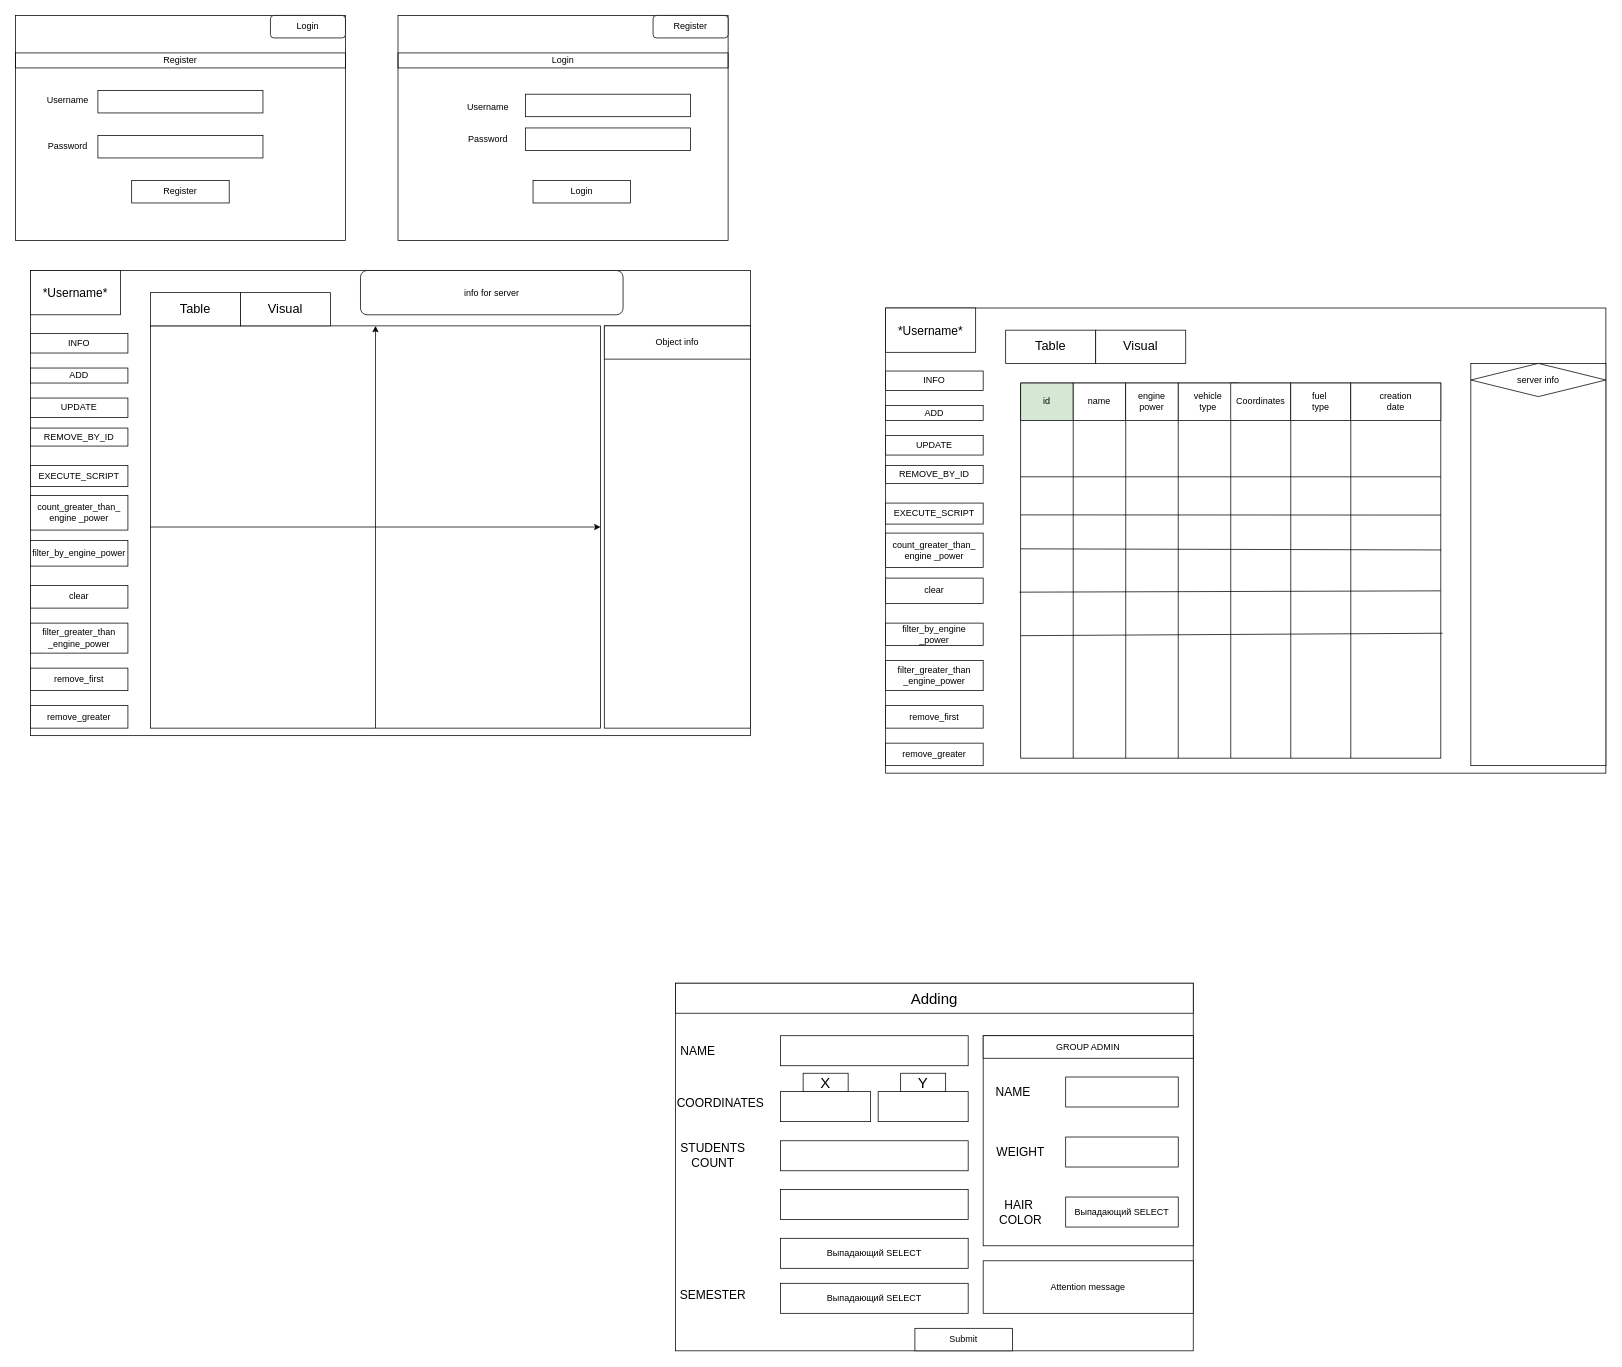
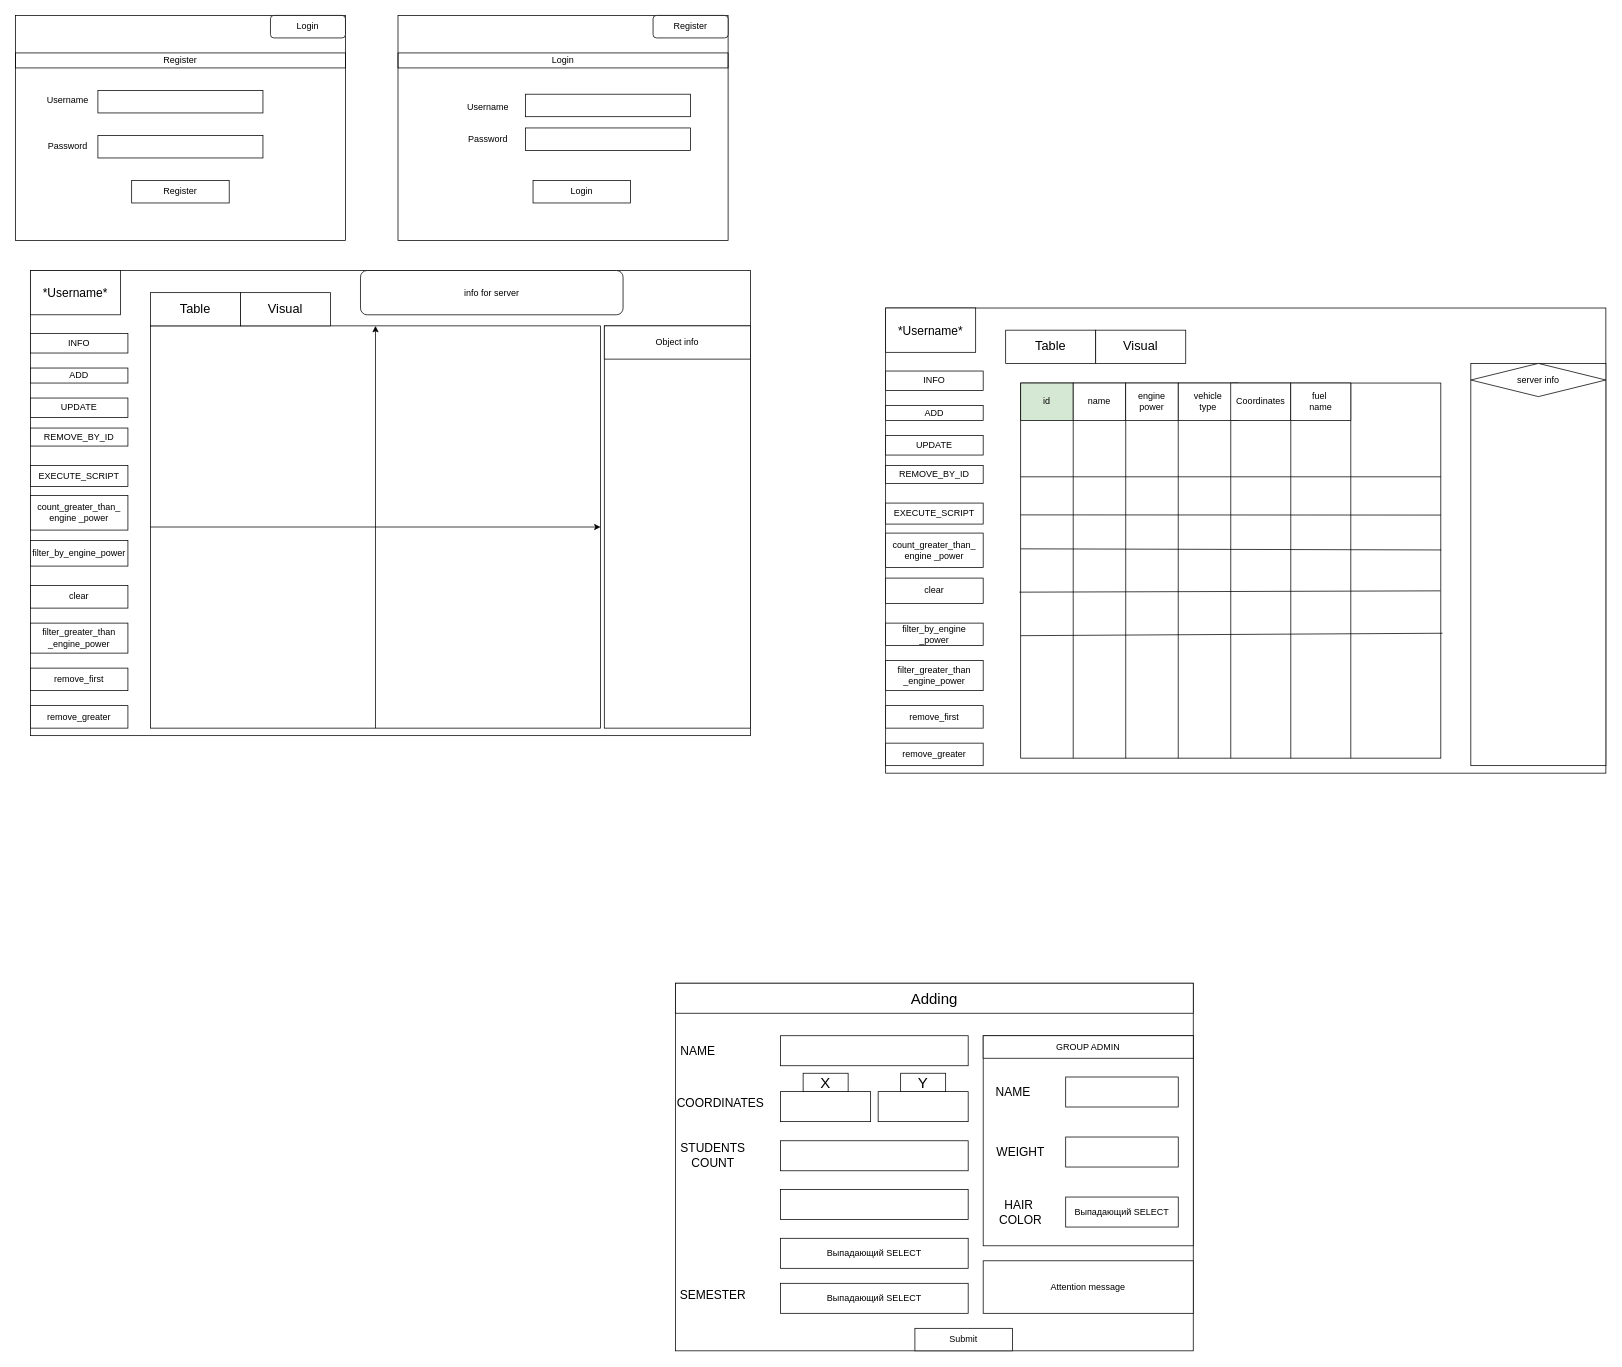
node "fuel type": label "fuel type" -> "fuel name"
node "creation date": removed
